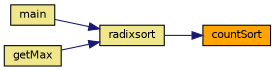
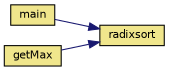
node "countSort": removed
